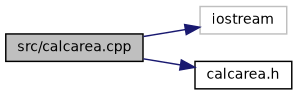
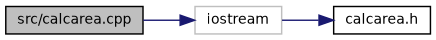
edge "src/calcarea.cpp" -> "calcarea.h": now "iostream" -> "calcarea.h"
